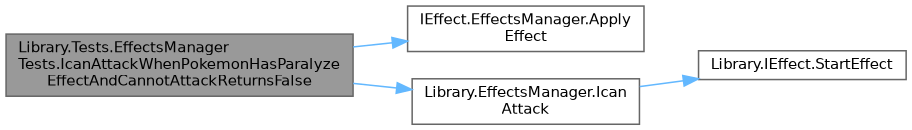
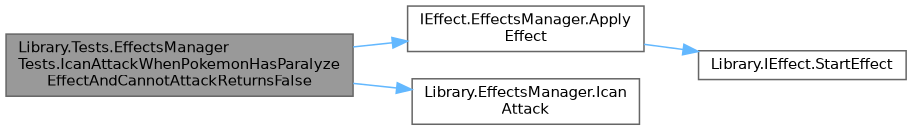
edge "Library.EffectsManager.Ican Attack" -> "Library.IEffect.StartEffect": now "IEffect.EffectsManager.Apply Effect" -> "Library.IEffect.StartEffect"
